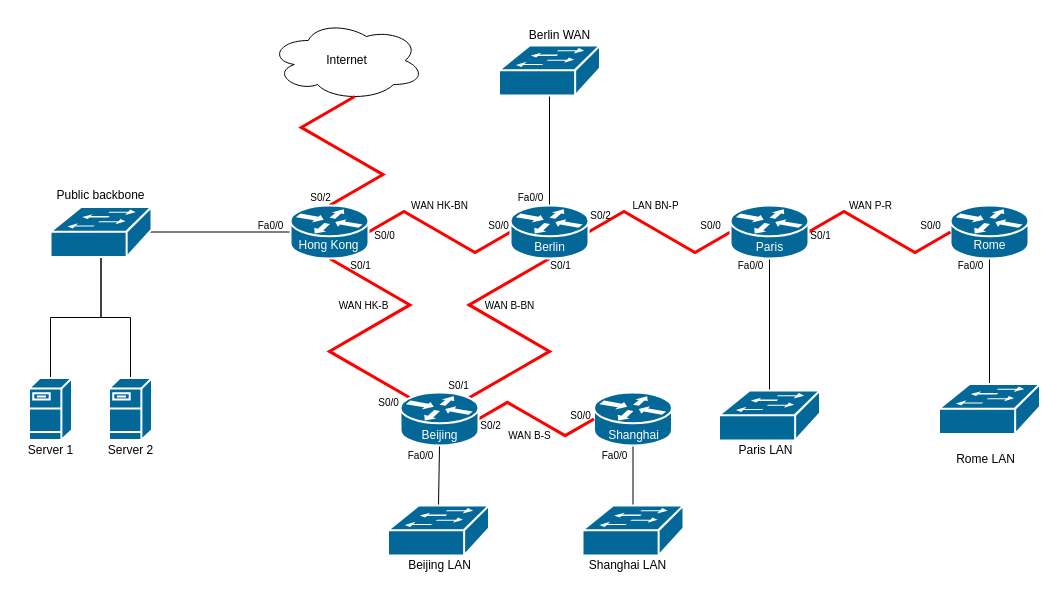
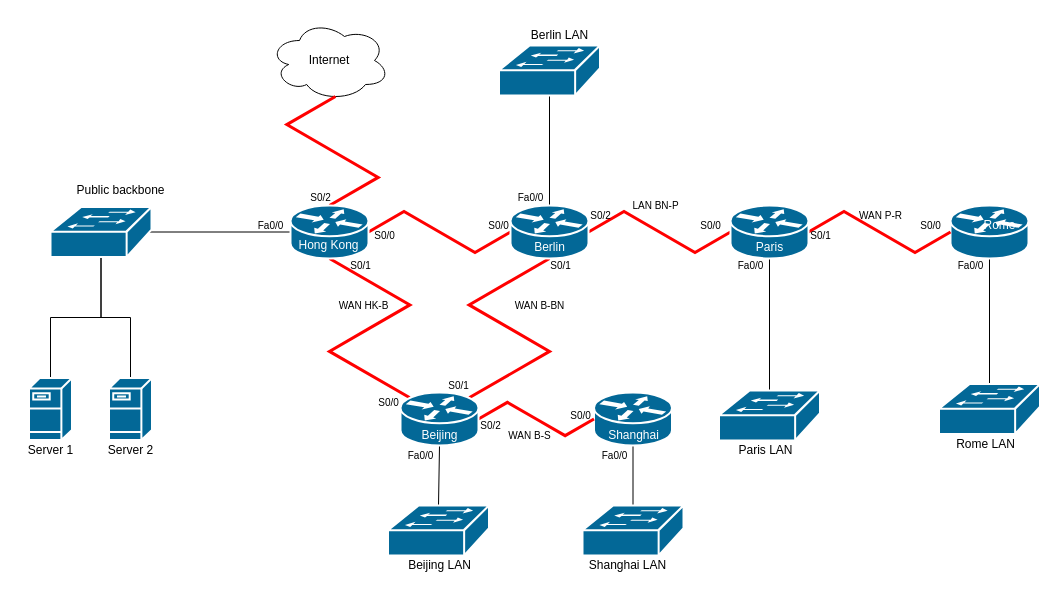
node "Berlin WAN": label "Berlin WAN" -> "Berlin LAN"
node "Internet": size 155x80 -> 120x80
node "Public backbone": moved (101, 196) -> (121, 191)
node "WAN HK-BN": removed
node "WAN P-R": moved (871, 206) -> (881, 216)
node "Rome": moved (990, 246) -> (1000, 226)
node "WAN B-BN": moved (510, 306) -> (540, 306)
node "Rome LAN": moved (986, 459) -> (986, 444)
